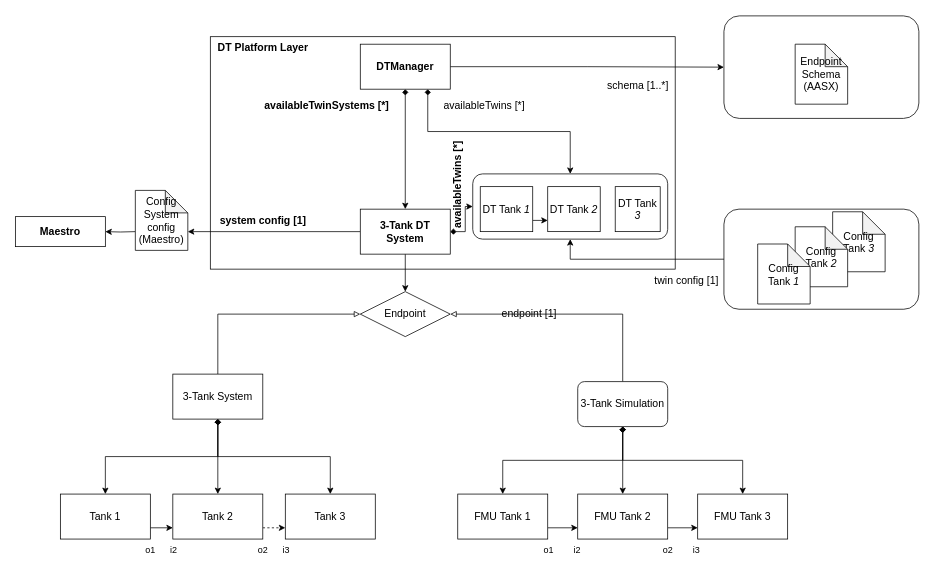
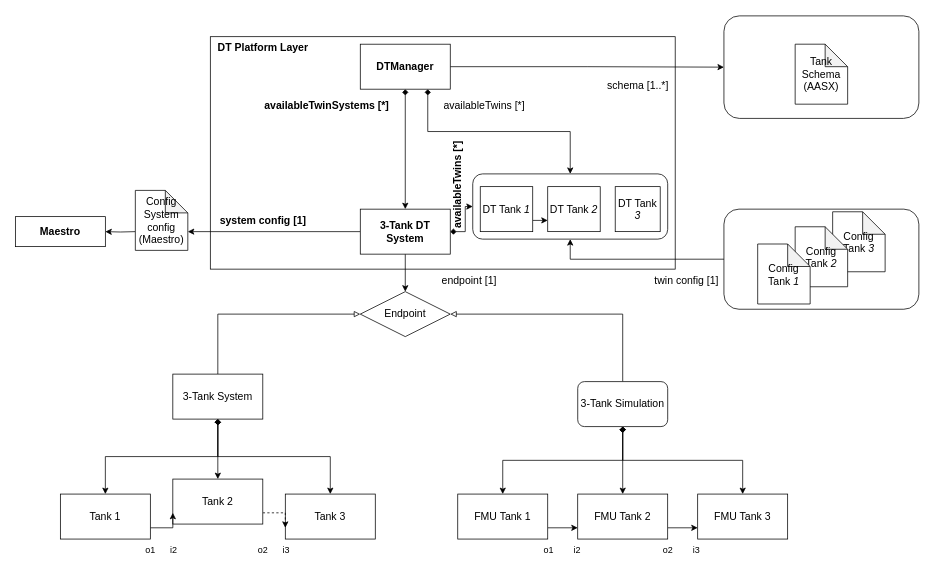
node "Endpoint Schema (AASX)": label "Endpoint Schema (AASX)" -> "Tank Schema (AASX)"
node "endpoint [1]": moved (529, 314) -> (469, 280)
node "Tank 2": moved (218, 516) -> (218, 501)
